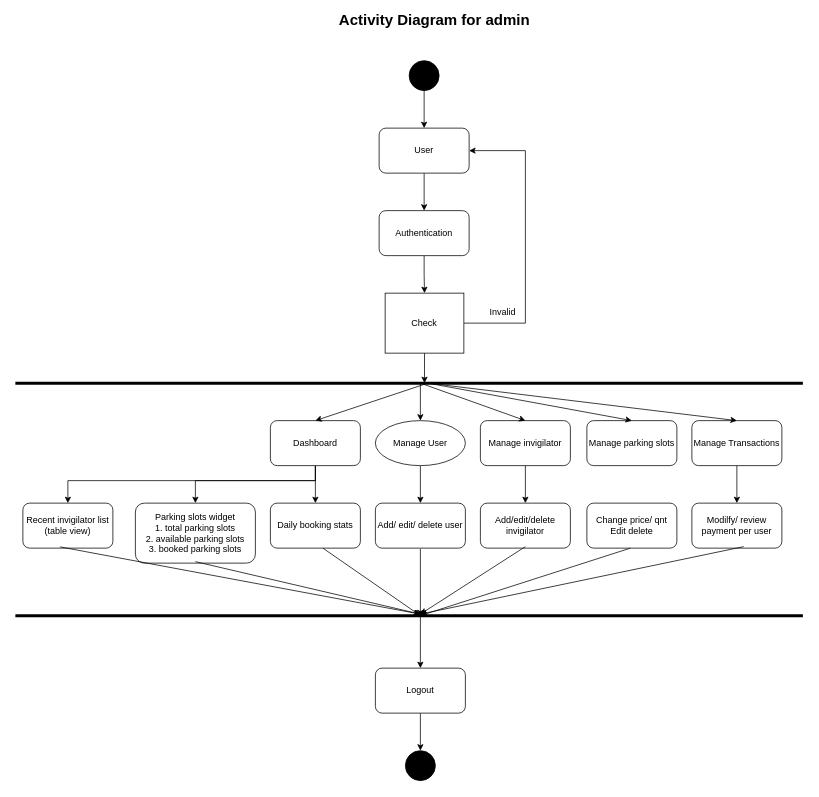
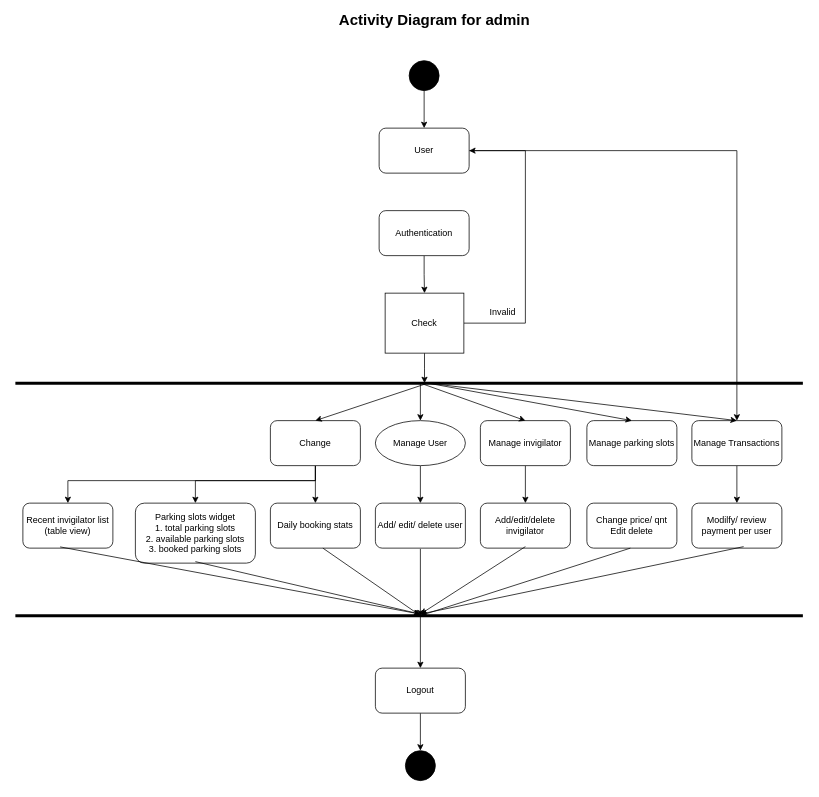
edge "User" -> "Authentication": now "User" -> "Manage Transactions"
node "Dashboard": label "Dashboard" -> "Change"
